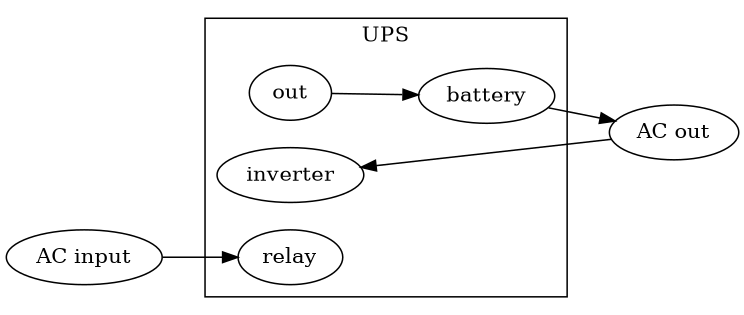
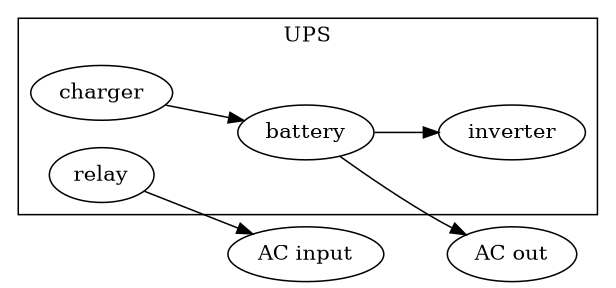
node "out": label "out" -> "charger"
edge "AC out" -> "inverter": now "battery" -> "inverter"
edge "AC input" -> "relay": reversed
